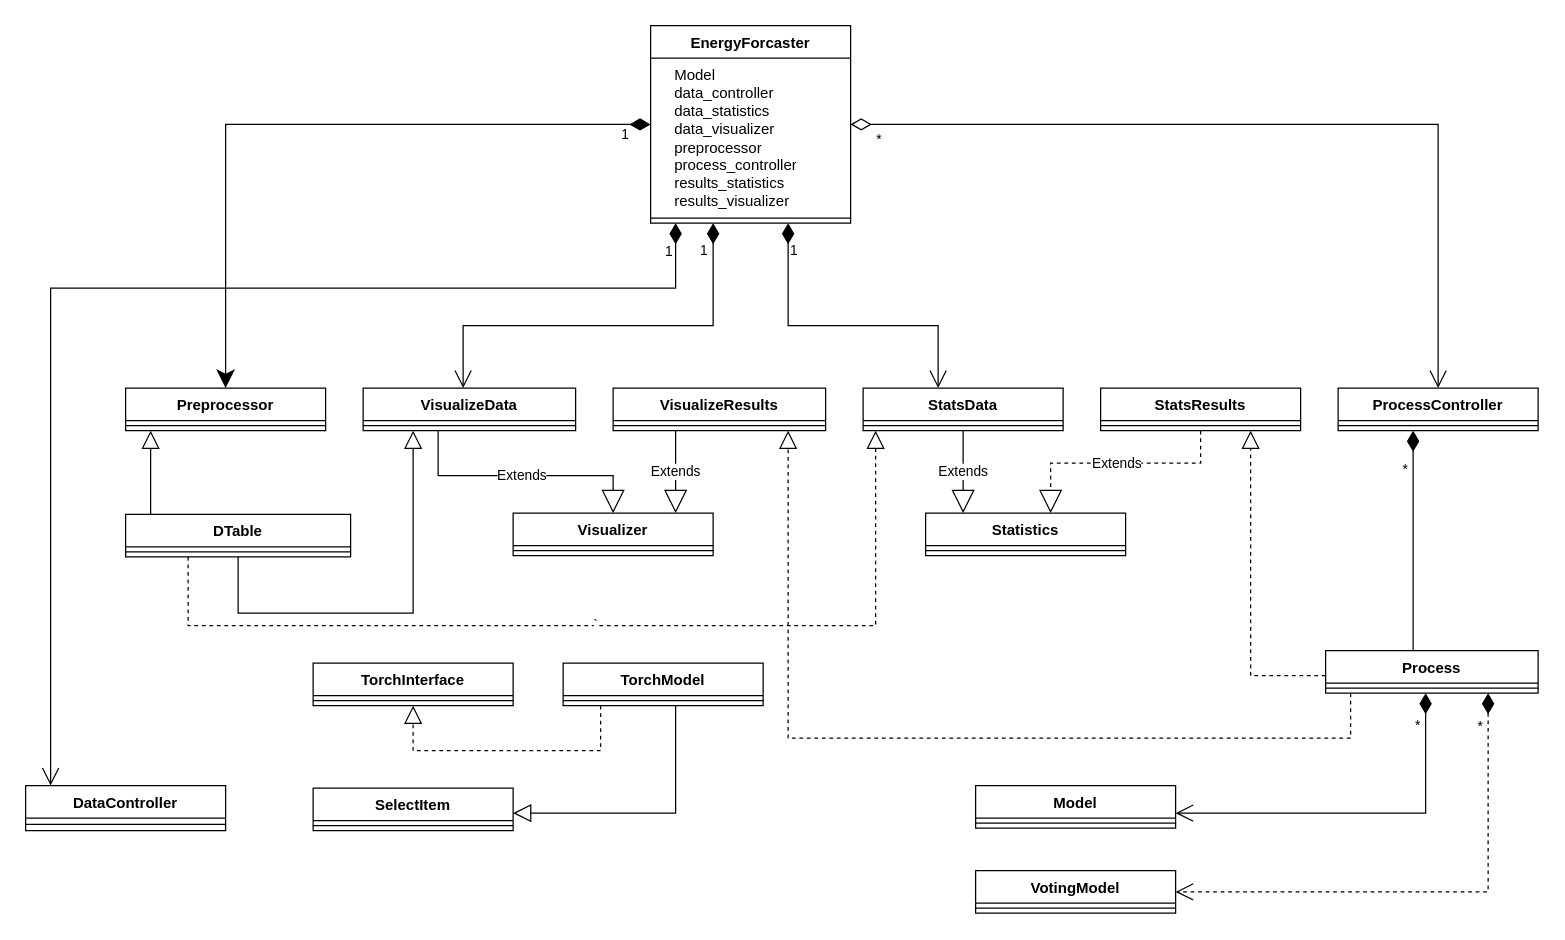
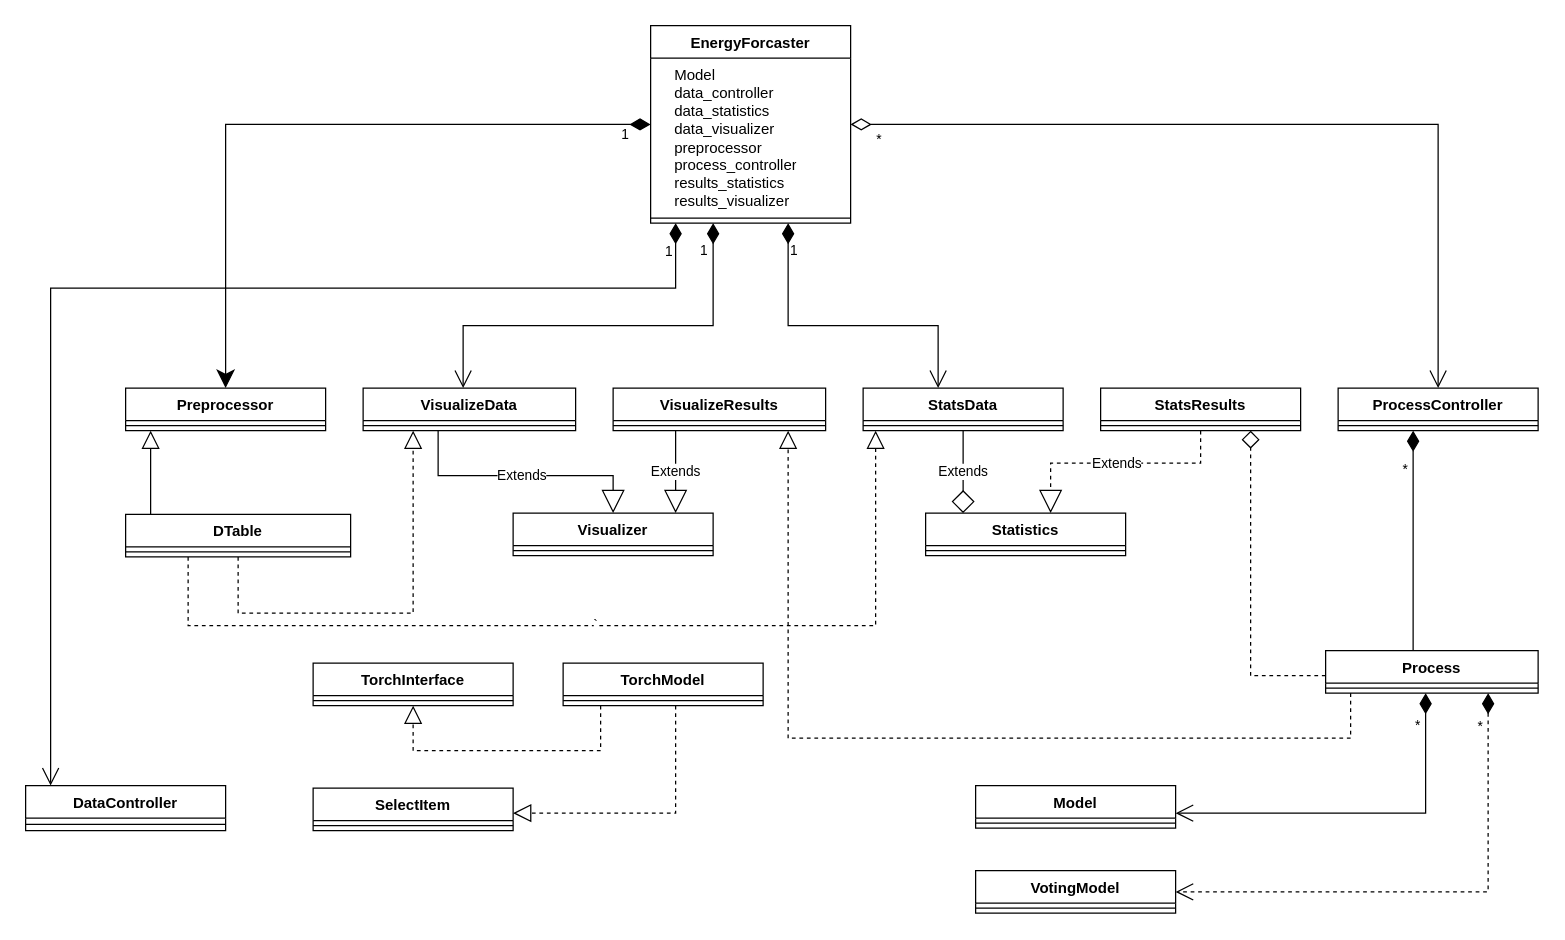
edge "Process" -> "StatsResults": arrowhead block -> diamond
edge "StatsData" -> "Statistics": arrowhead block -> diamond
edge "DTable" -> "VisualizeData": style solid -> dashed
edge "TorchModel" -> "SelectItem": style solid -> dashed
